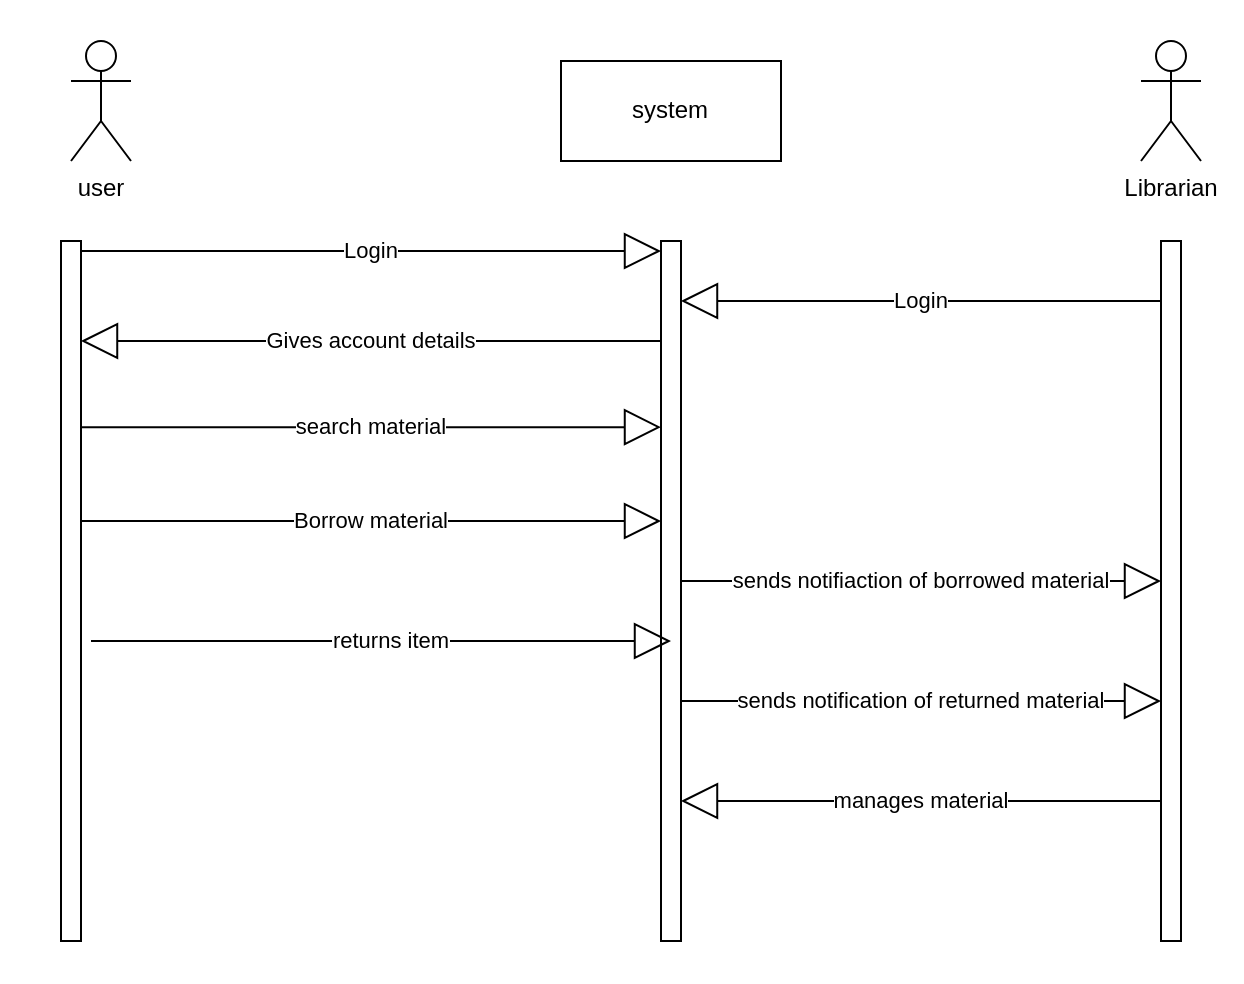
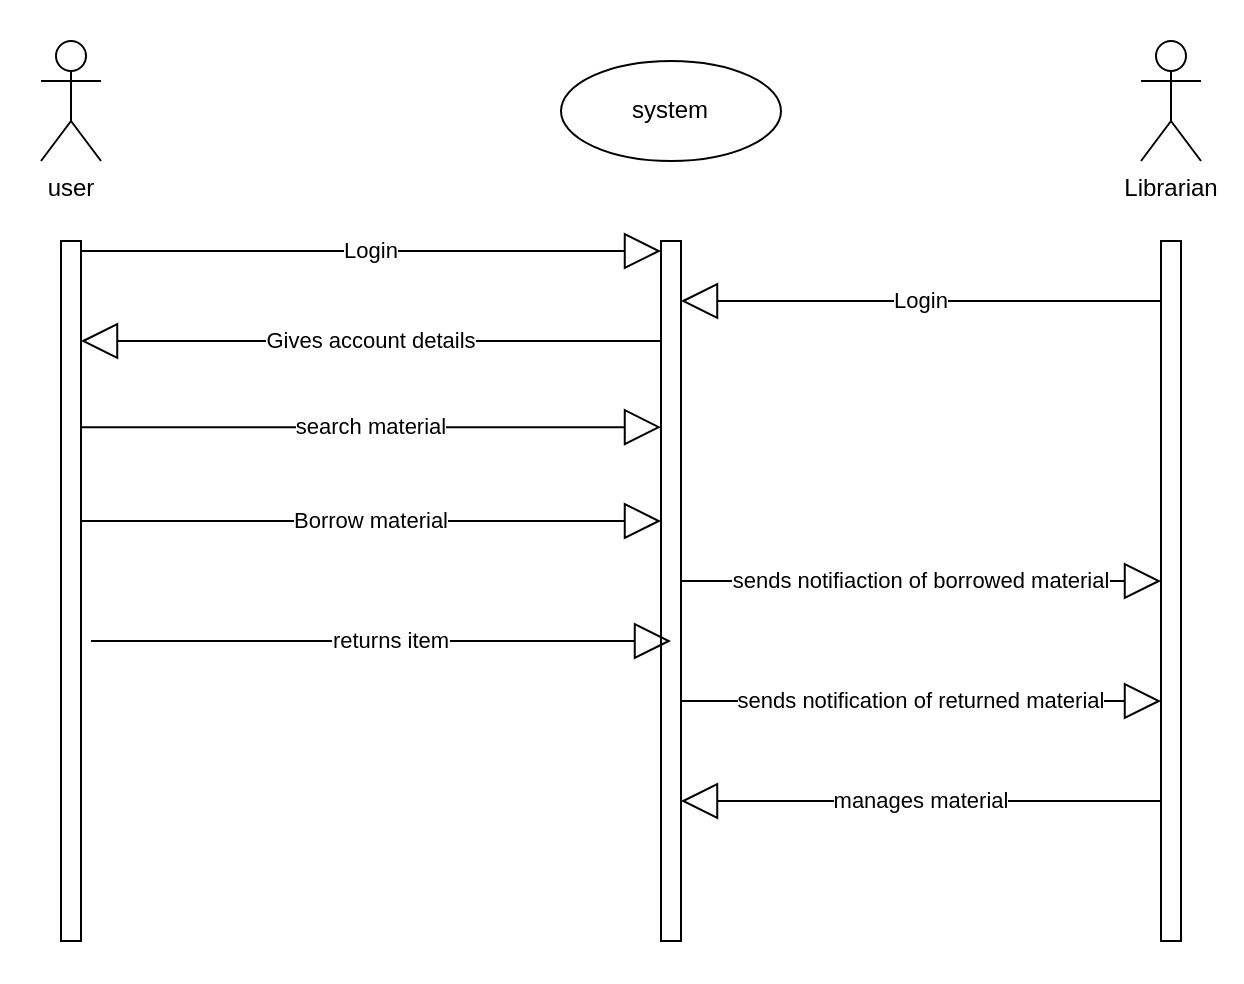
node "user": moved (101, 101) -> (71, 101)
node "system": shape rectangle -> ellipse
